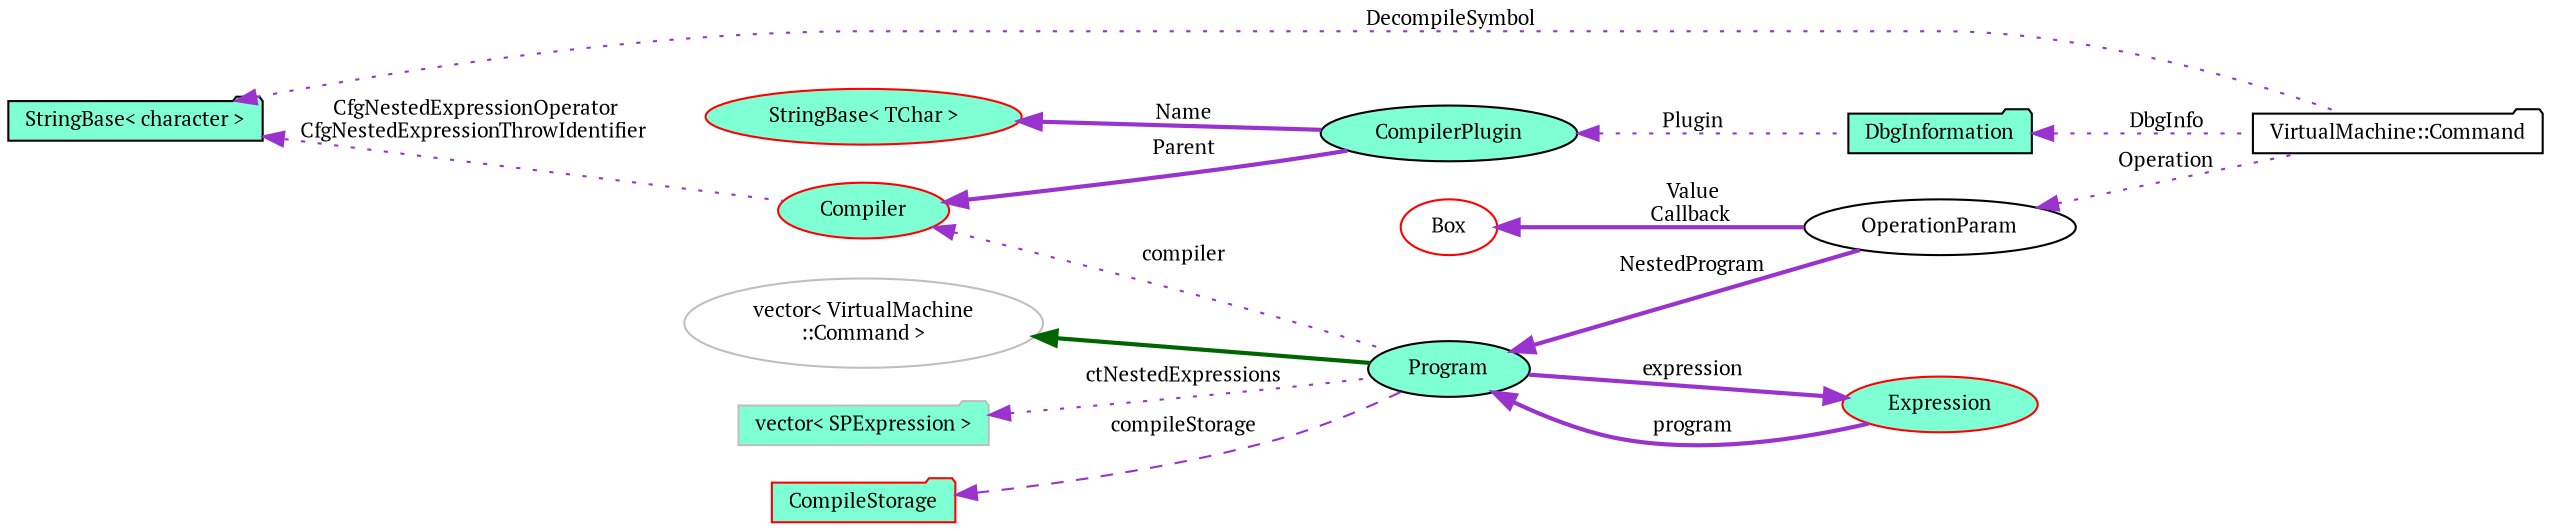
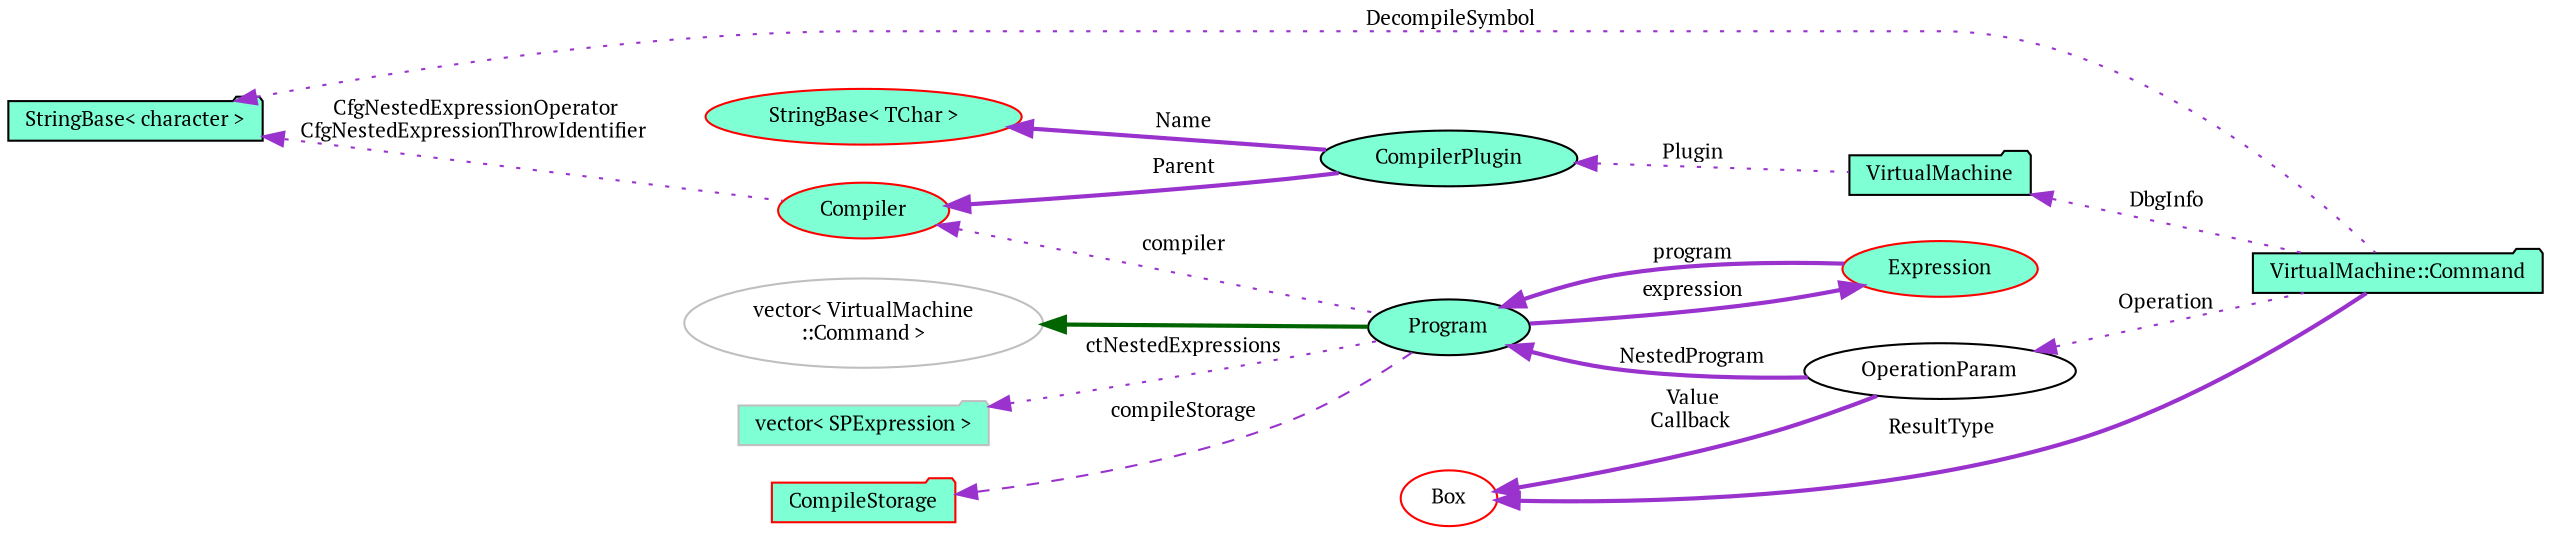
node "DbgInformation": label "DbgInformation" -> "VirtualMachine"
node "VirtualMachine::Command": fillcolor white -> aquamarine
edge "VirtualMachine::Command" -> "Box": added, label "ResultType"
